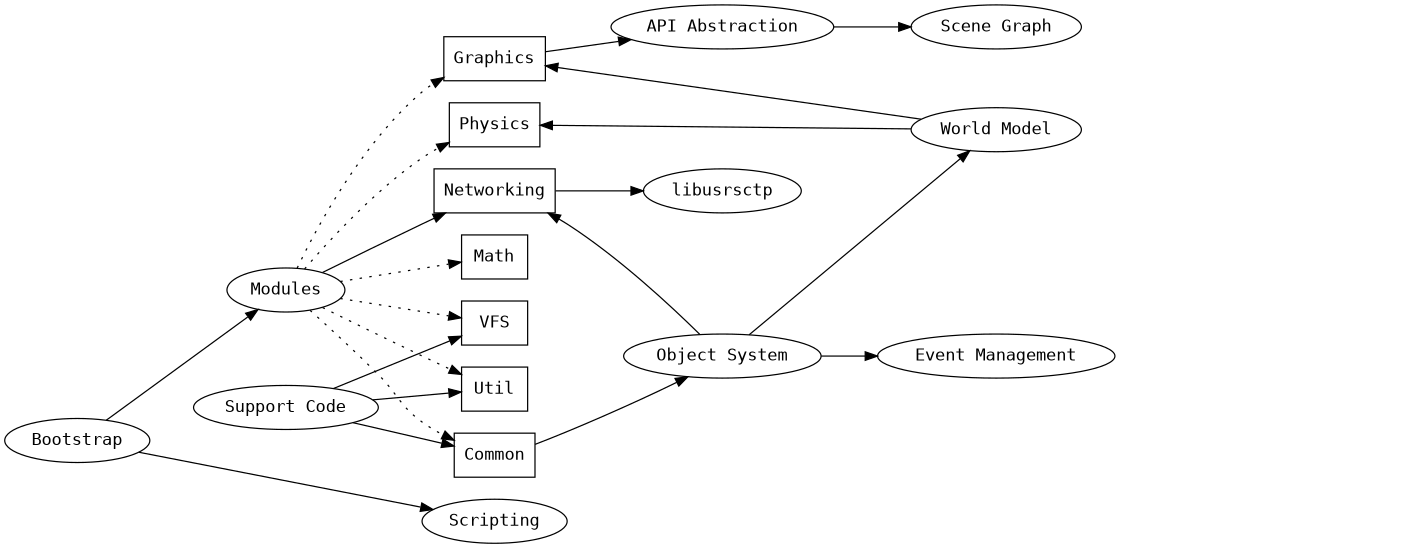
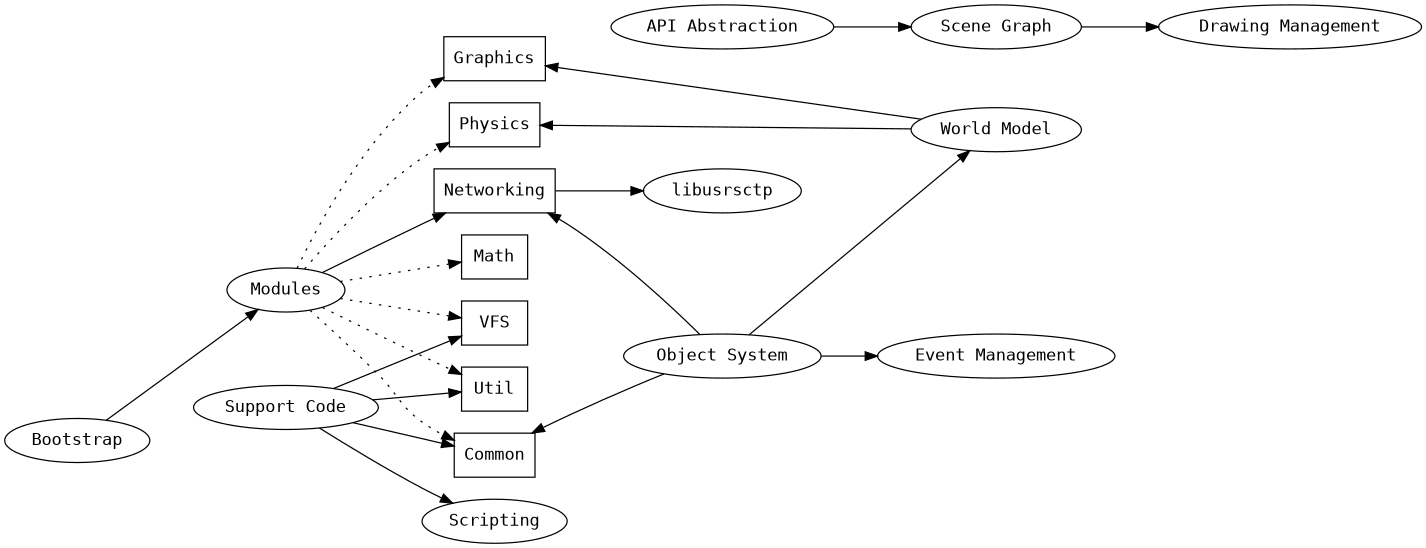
node "Drawing Management": added
edge "Graphics" -> "API Abstraction": removed
edge "Common" -> "Object System": reversed
edge "Bootstrap" -> "Scripting": now "Support Code" -> "Scripting"
